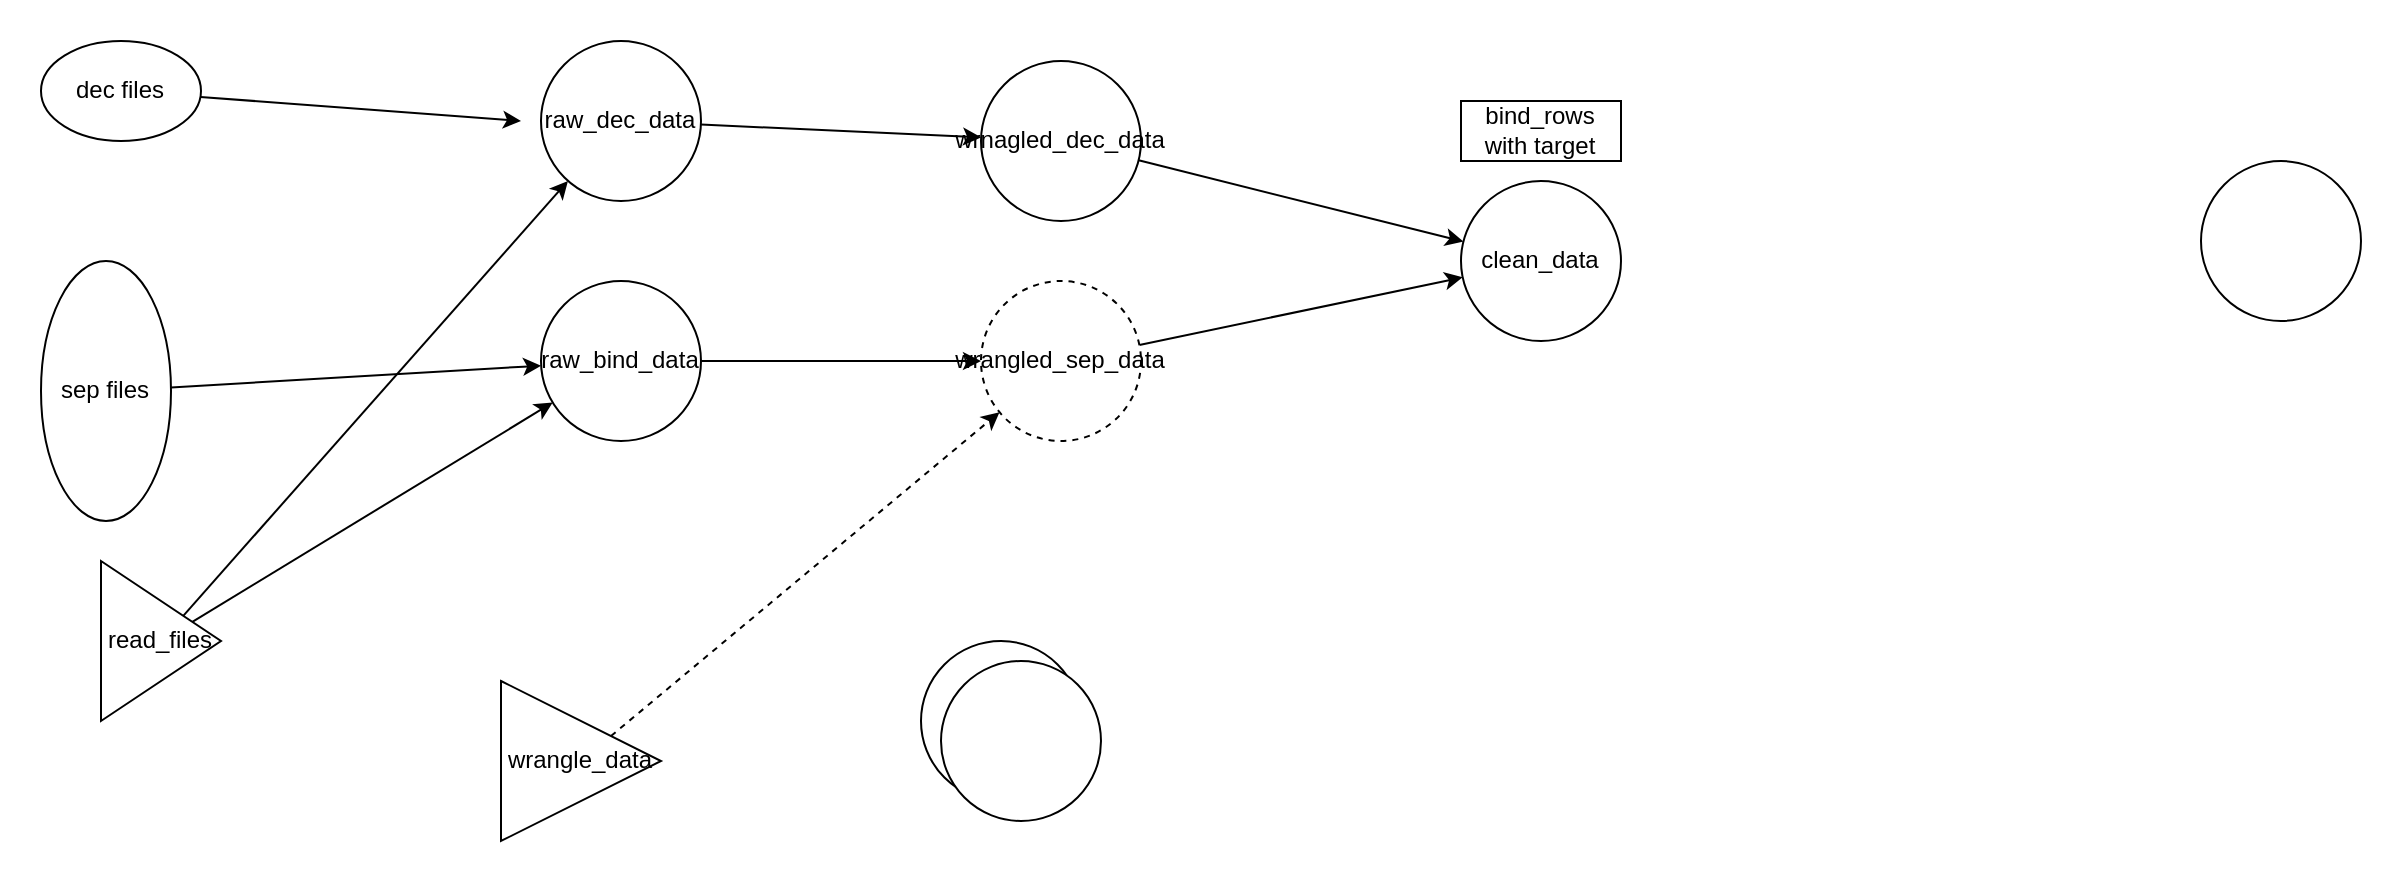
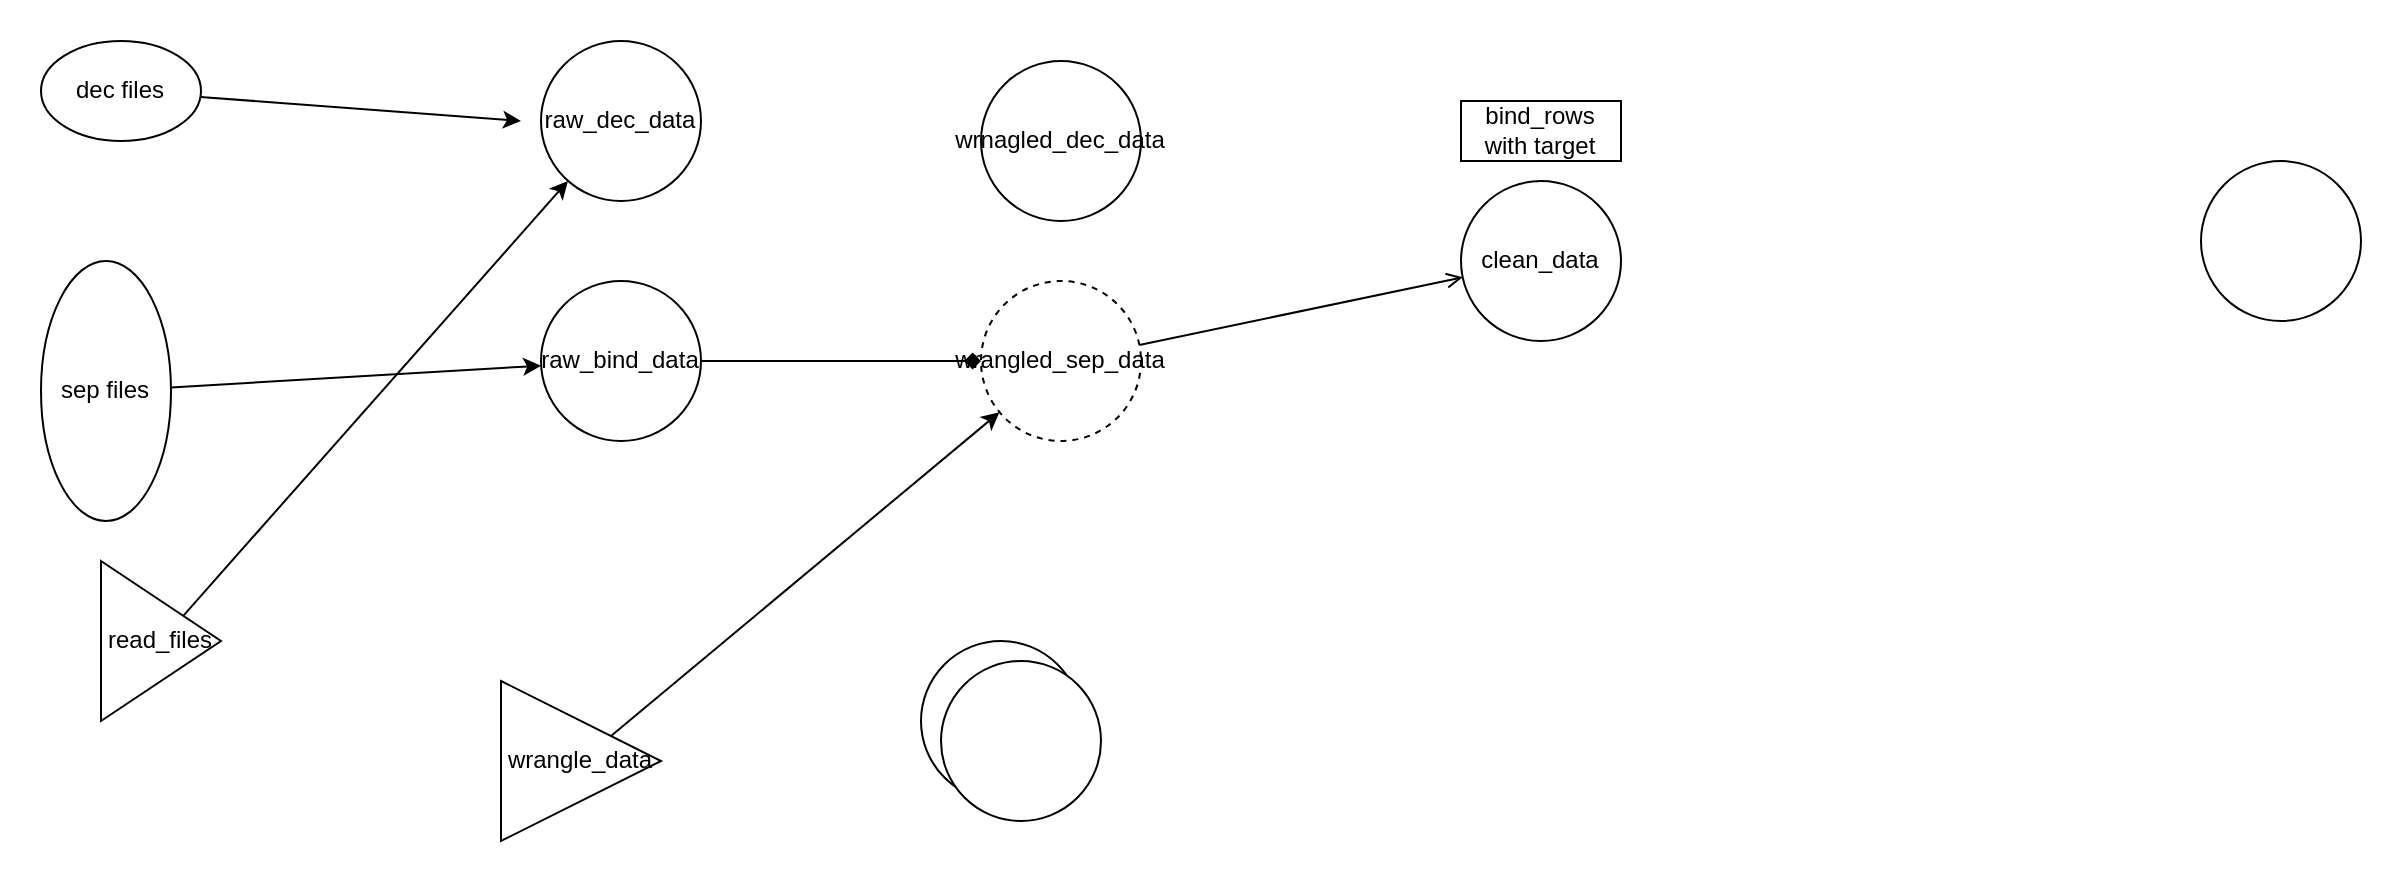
edge "raw_dec_data" -> "wrnagled_dec_data": removed
edge "wrnagled_dec_data" -> "clean_data": removed
edge "wrangled_sep_data" -> "clean_data": arrowhead classic -> open
edge "raw_bind_data" -> "wrangled_sep_data": arrowhead classic -> diamond
edge "read_files" -> "raw_bind_data": removed
edge "wrangle_data" -> "wrangled_sep_data": style dashed -> solid
